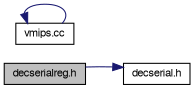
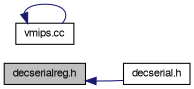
edge "decserialreg.h" -> "decserial.h": reversed
